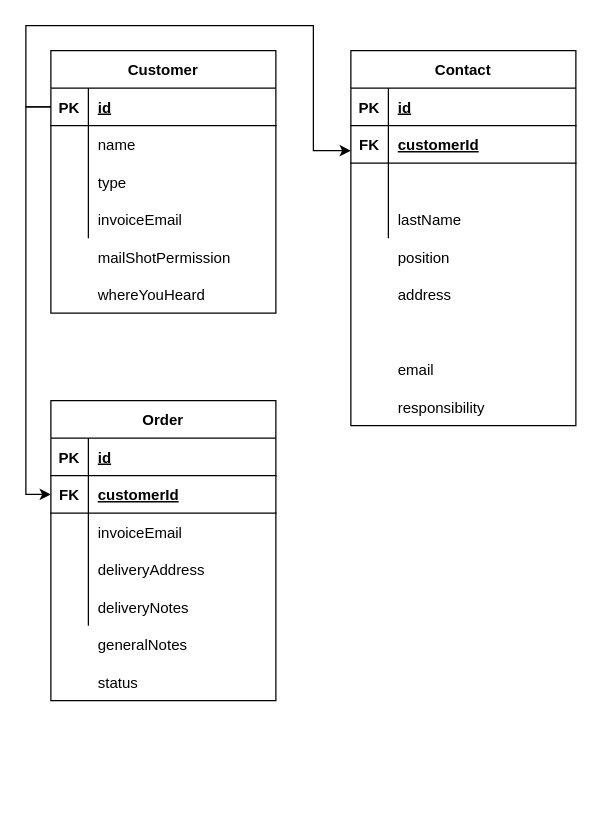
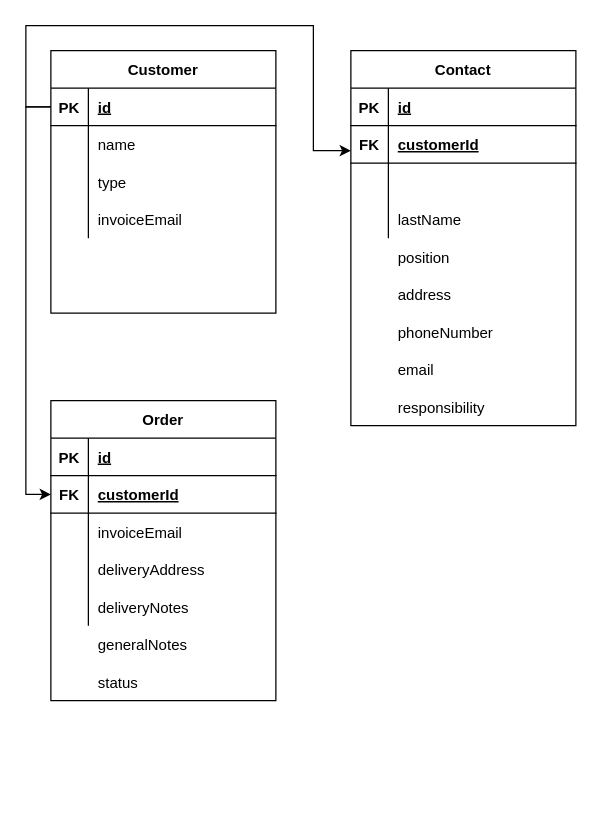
node "mailShotPermission": removed
node "whereYouHeard": removed
node "phoneNumber": added
